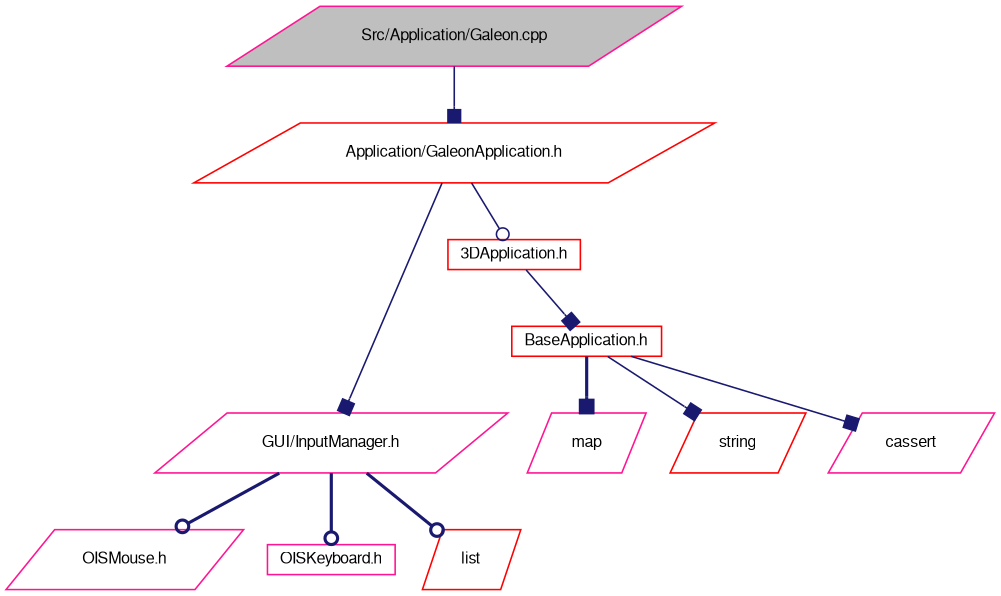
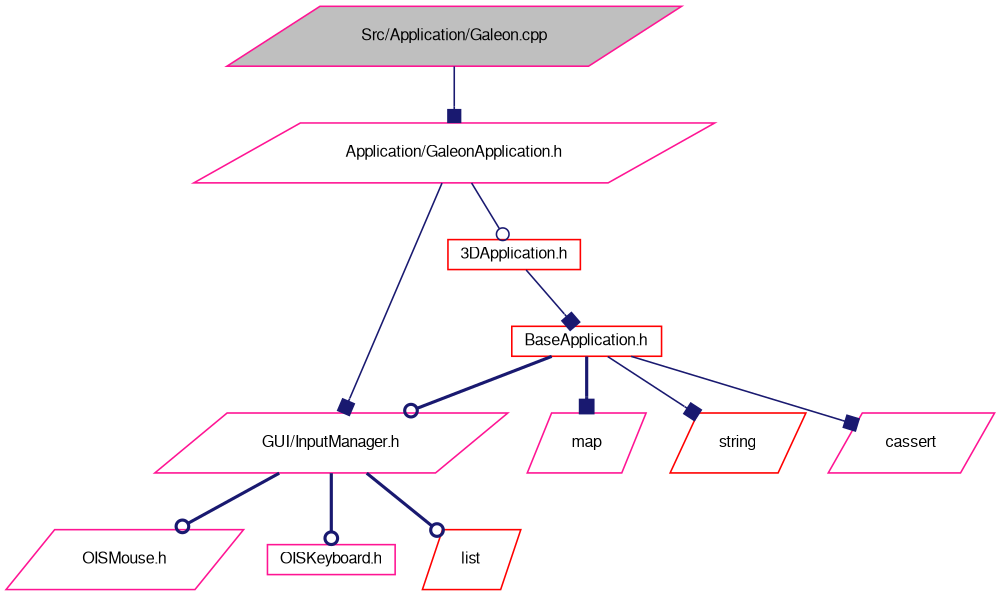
node "Application/GaleonApplication.h": color red -> deeppink
edge "BaseApplication.h" -> "GUI/InputManager.h": added
